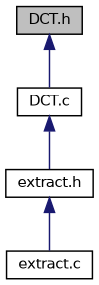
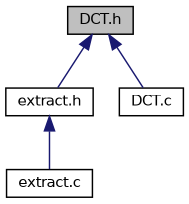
edge "extract.h" -> "DCT.c": now "extract.h" -> "DCT.h"
